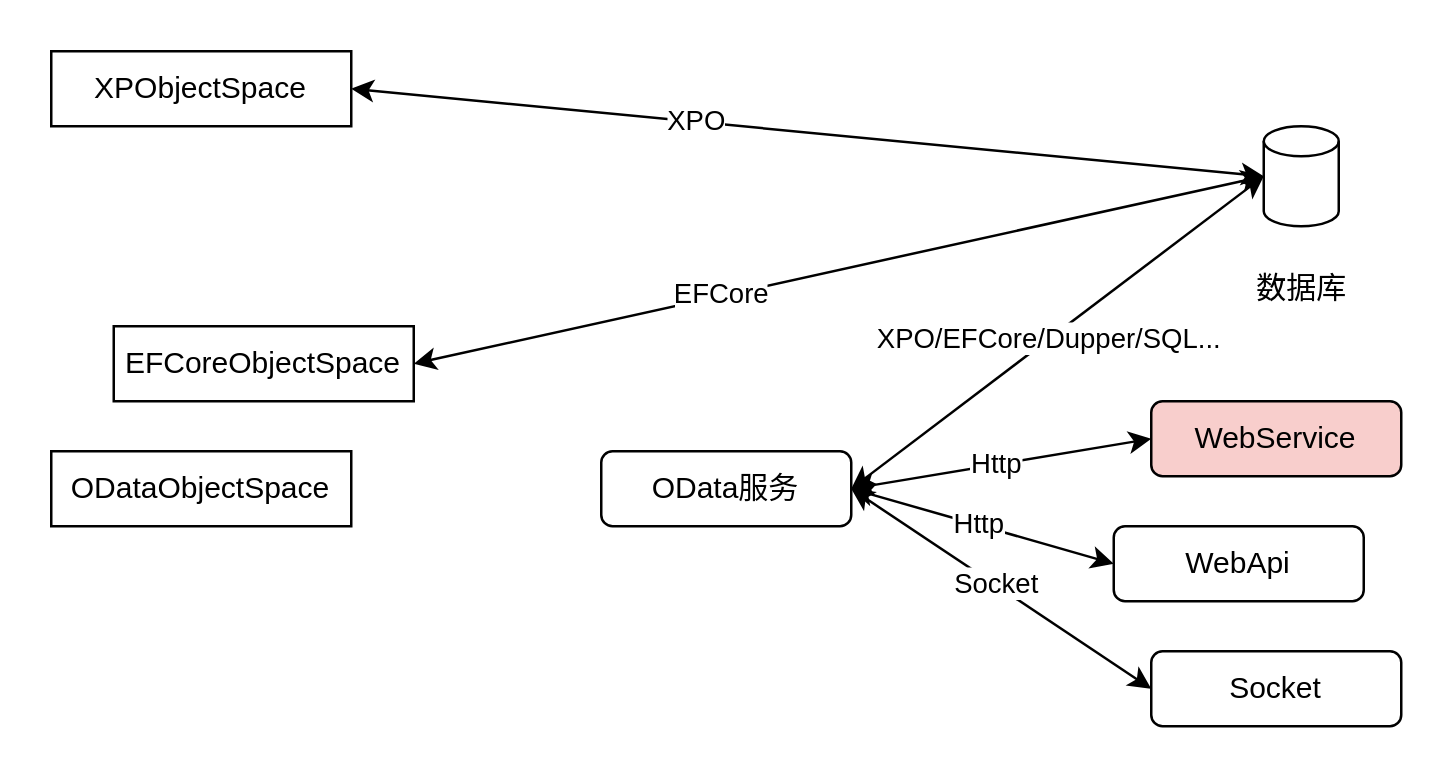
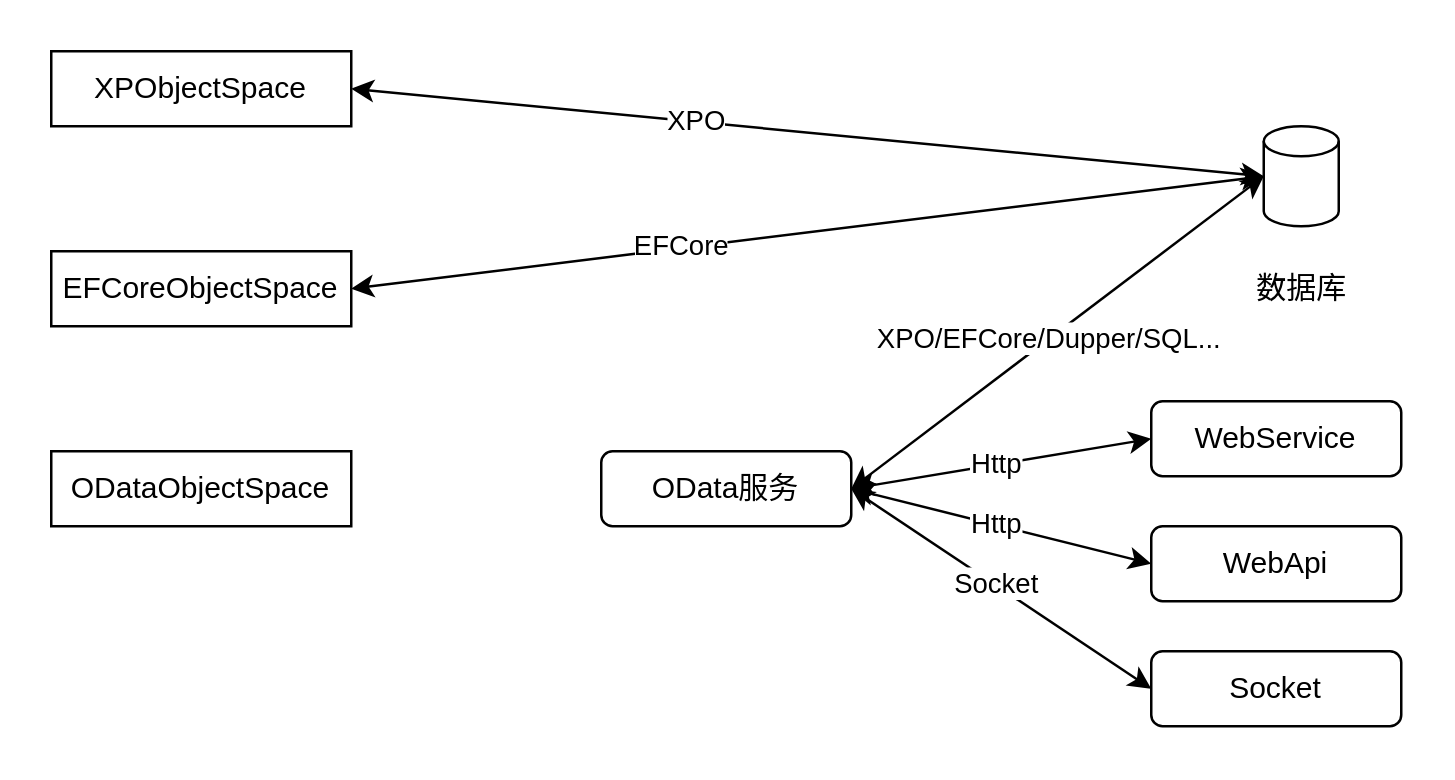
node "EFCoreObjectSpace": moved (264, 364) -> (201, 289)
node "WebService": fillcolor #f8cecc -> #ffffff
node "WebApi": moved (1239, 564) -> (1276, 564)
